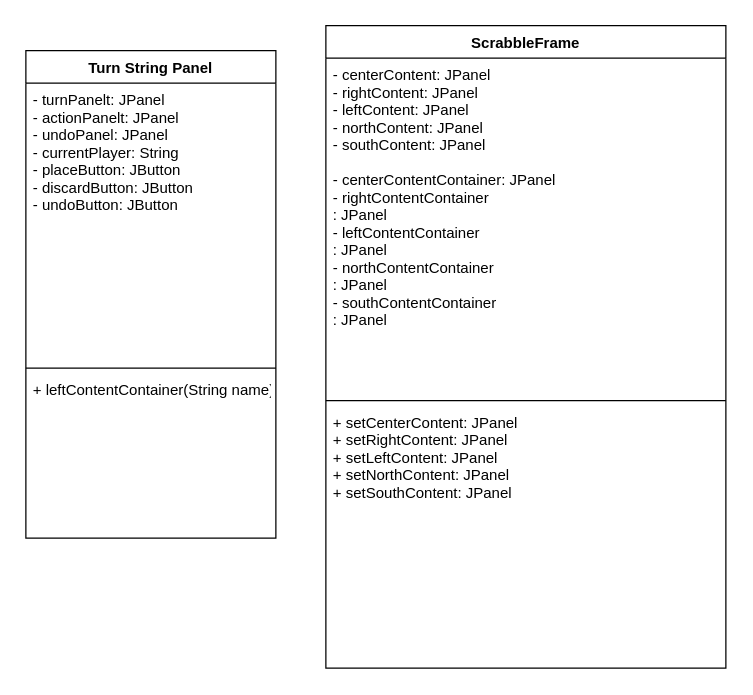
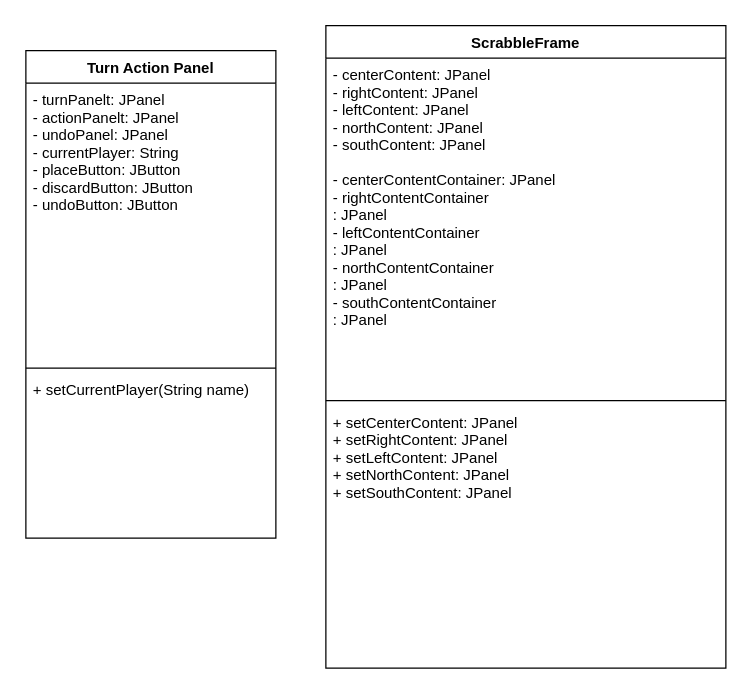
node "Turn String Panel": label "Turn String Panel" -> "Turn Action Panel"
node "+ leftContentContainer(String name)": label "+ leftContentContainer(String name)" -> "+ setCurrentPlayer(String name)"
